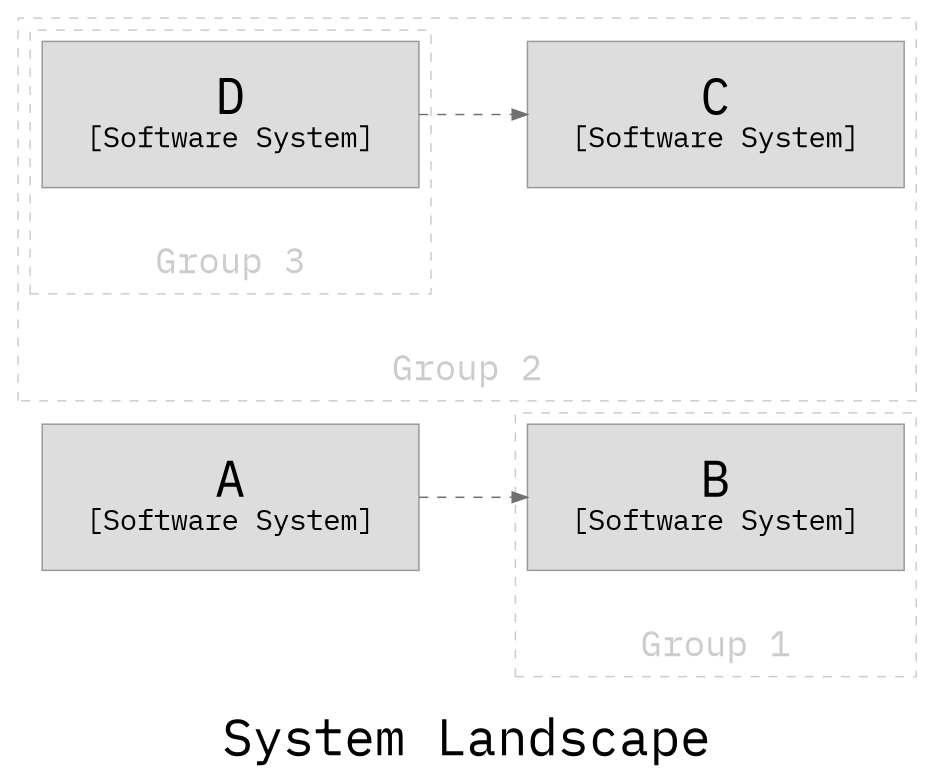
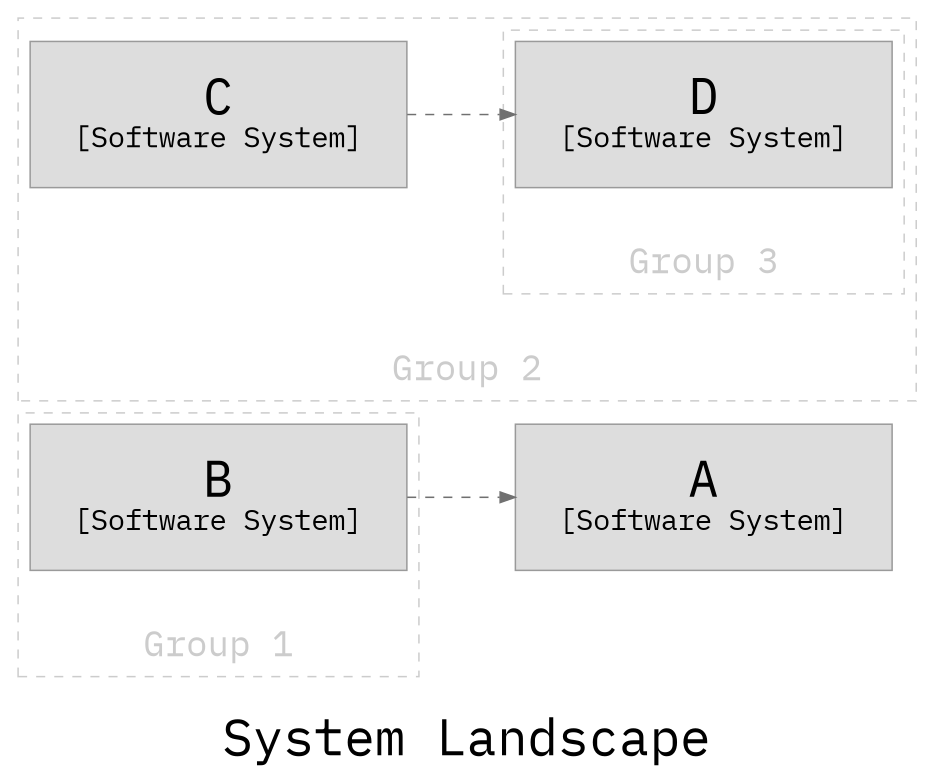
edge "D" -> "C": reversed
edge "A" -> "B": reversed
